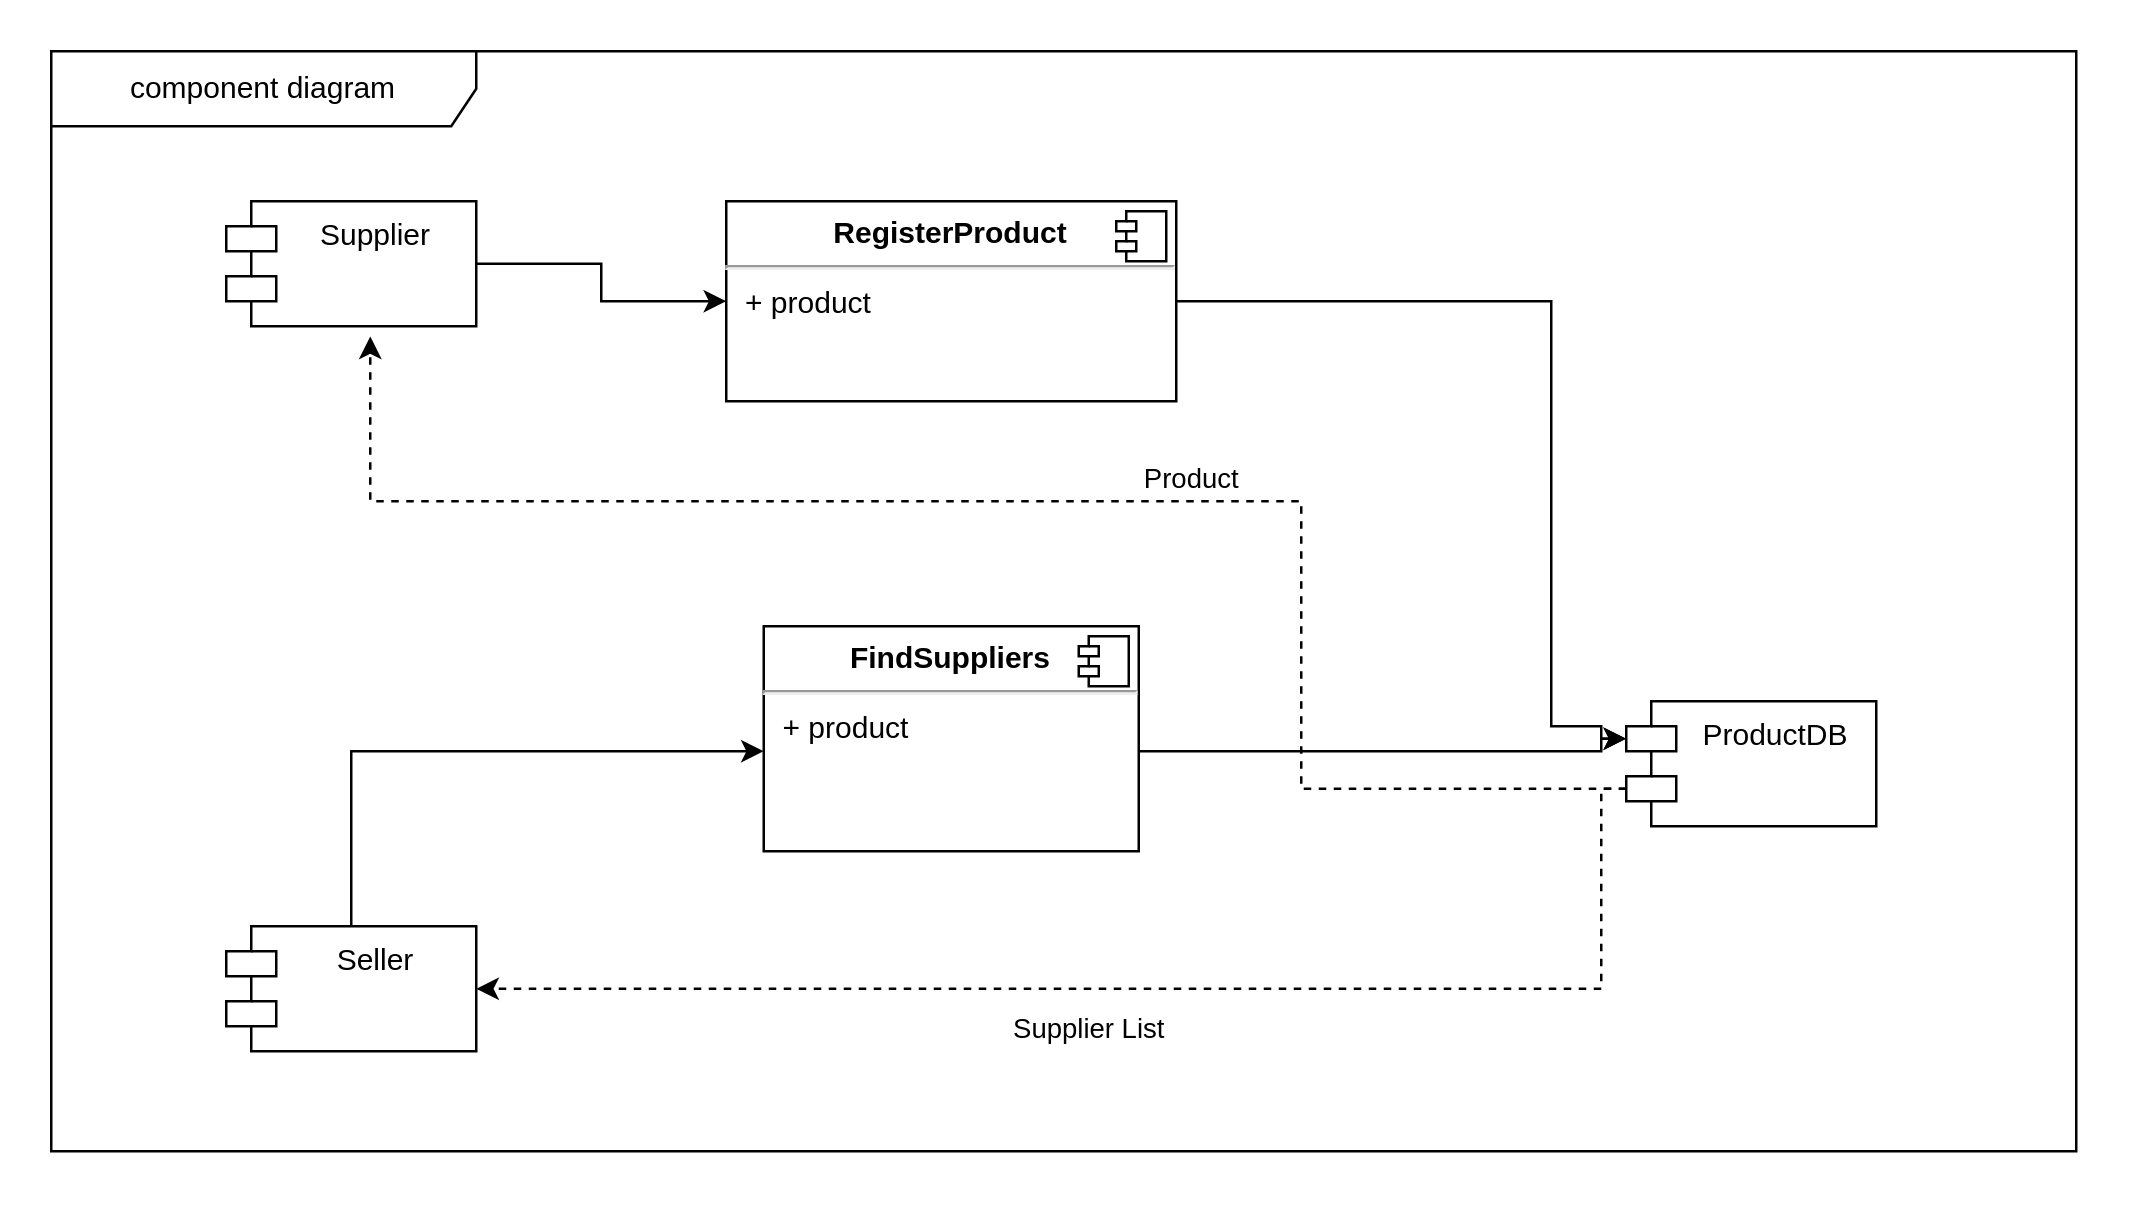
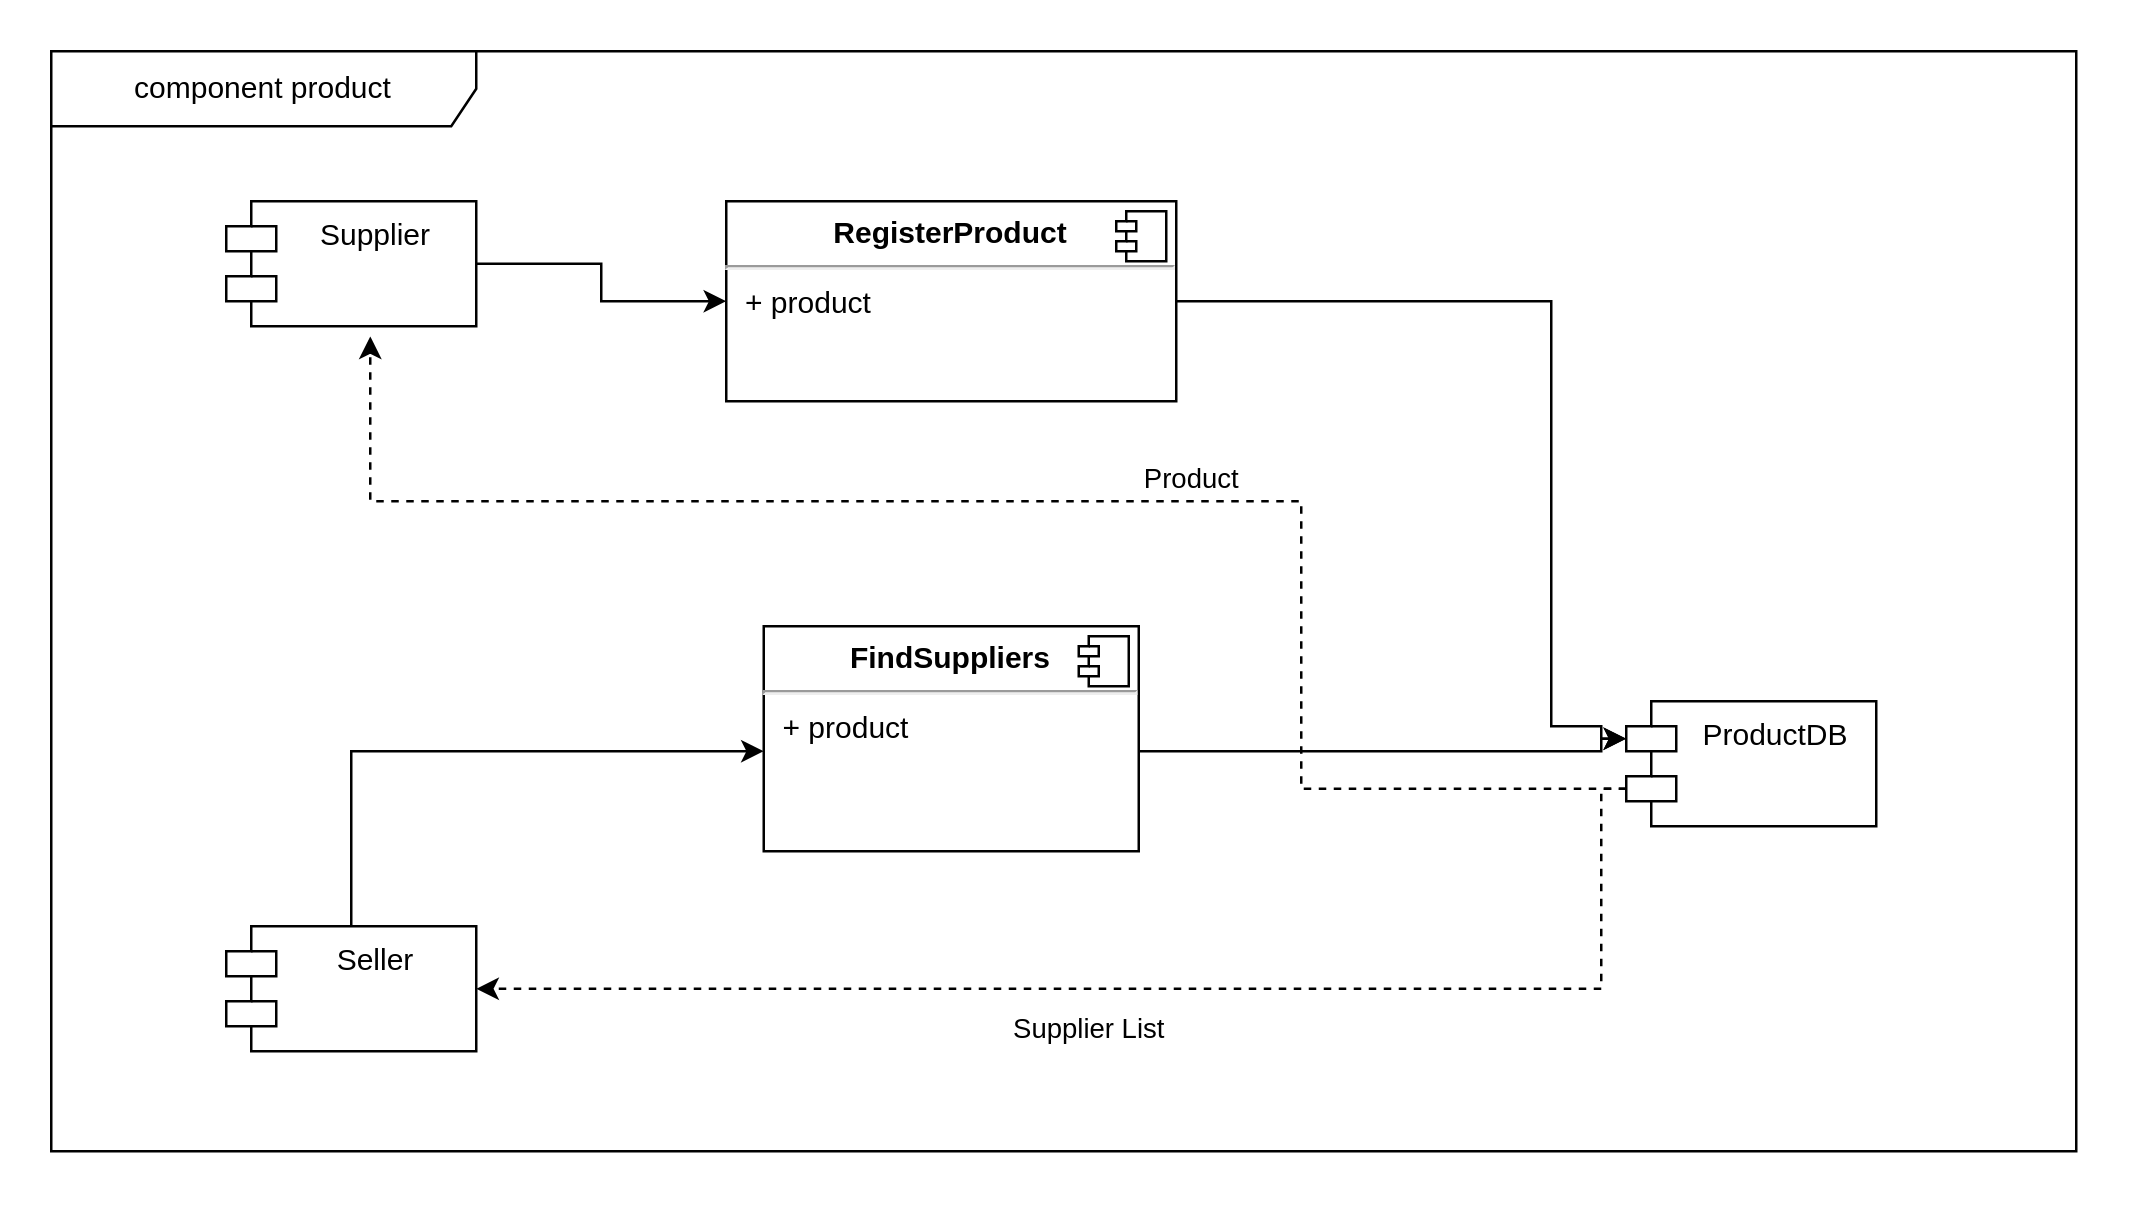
node "component diagram": label "component diagram" -> "component product"
